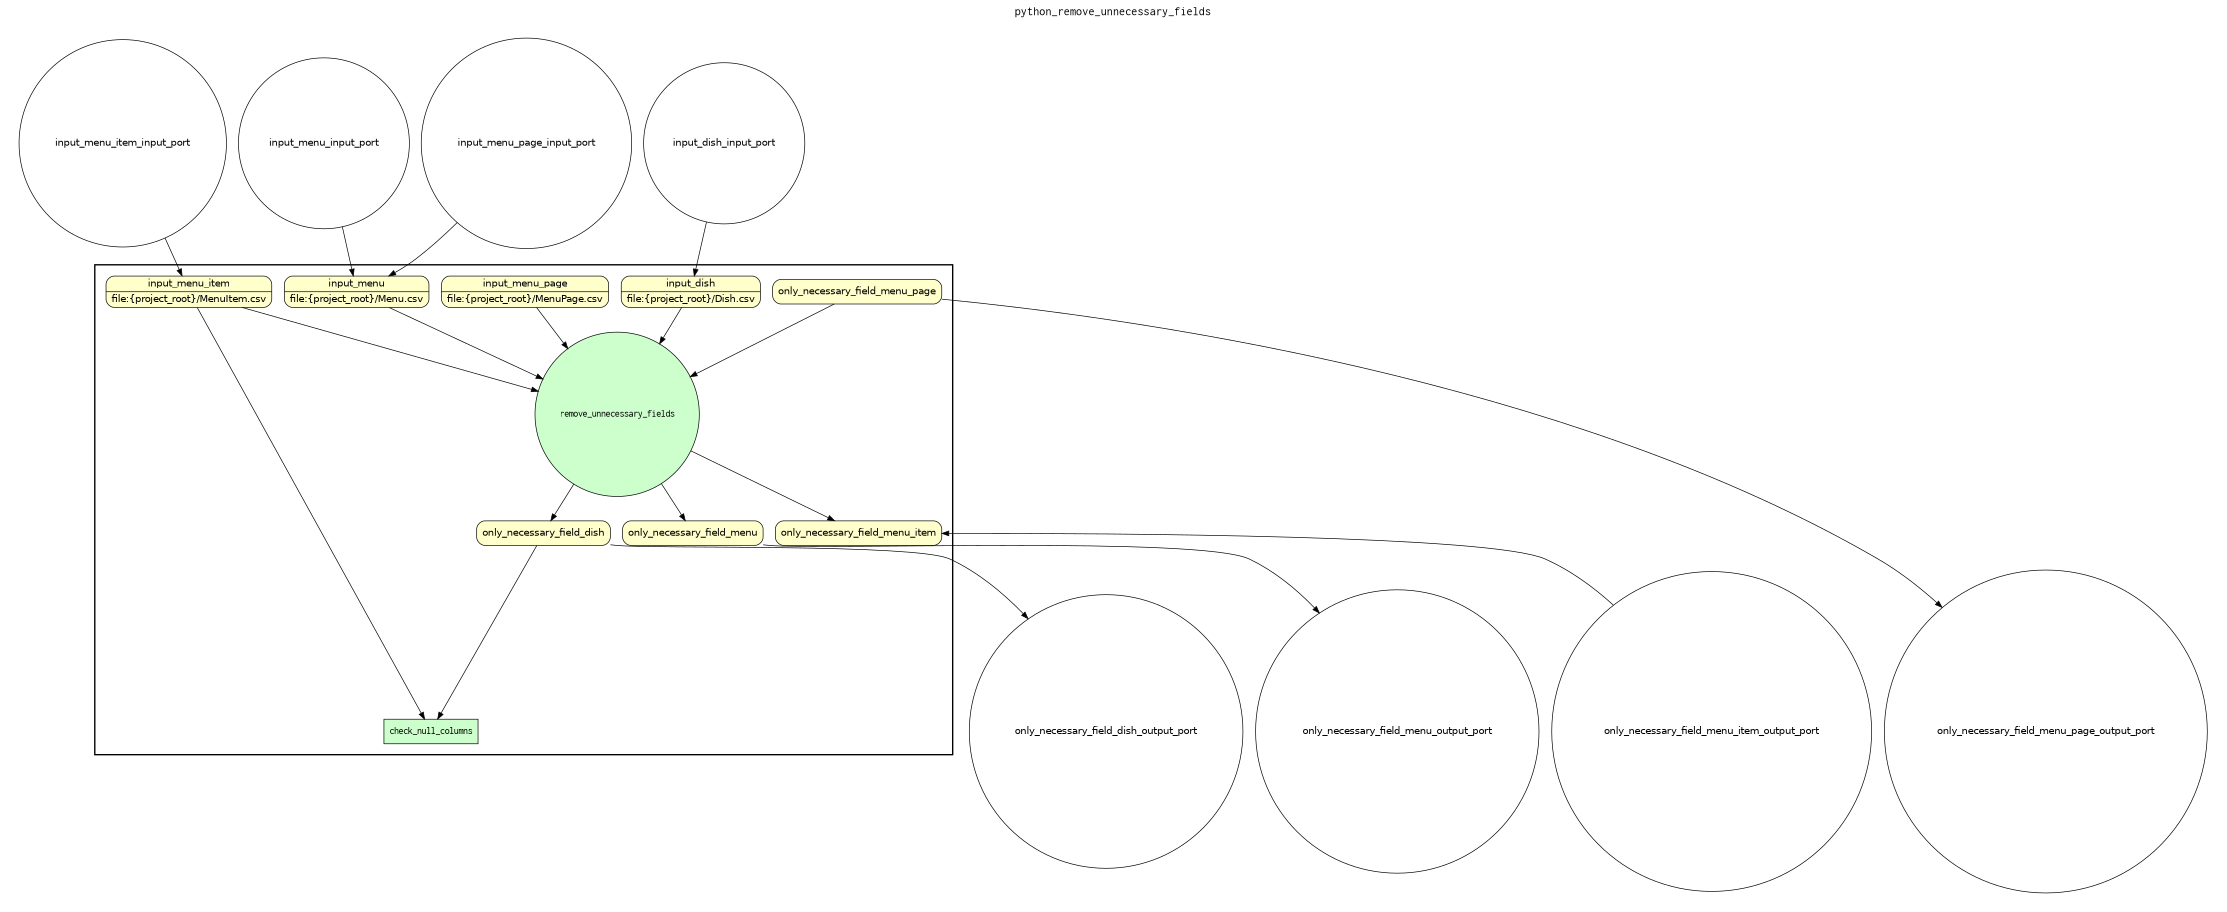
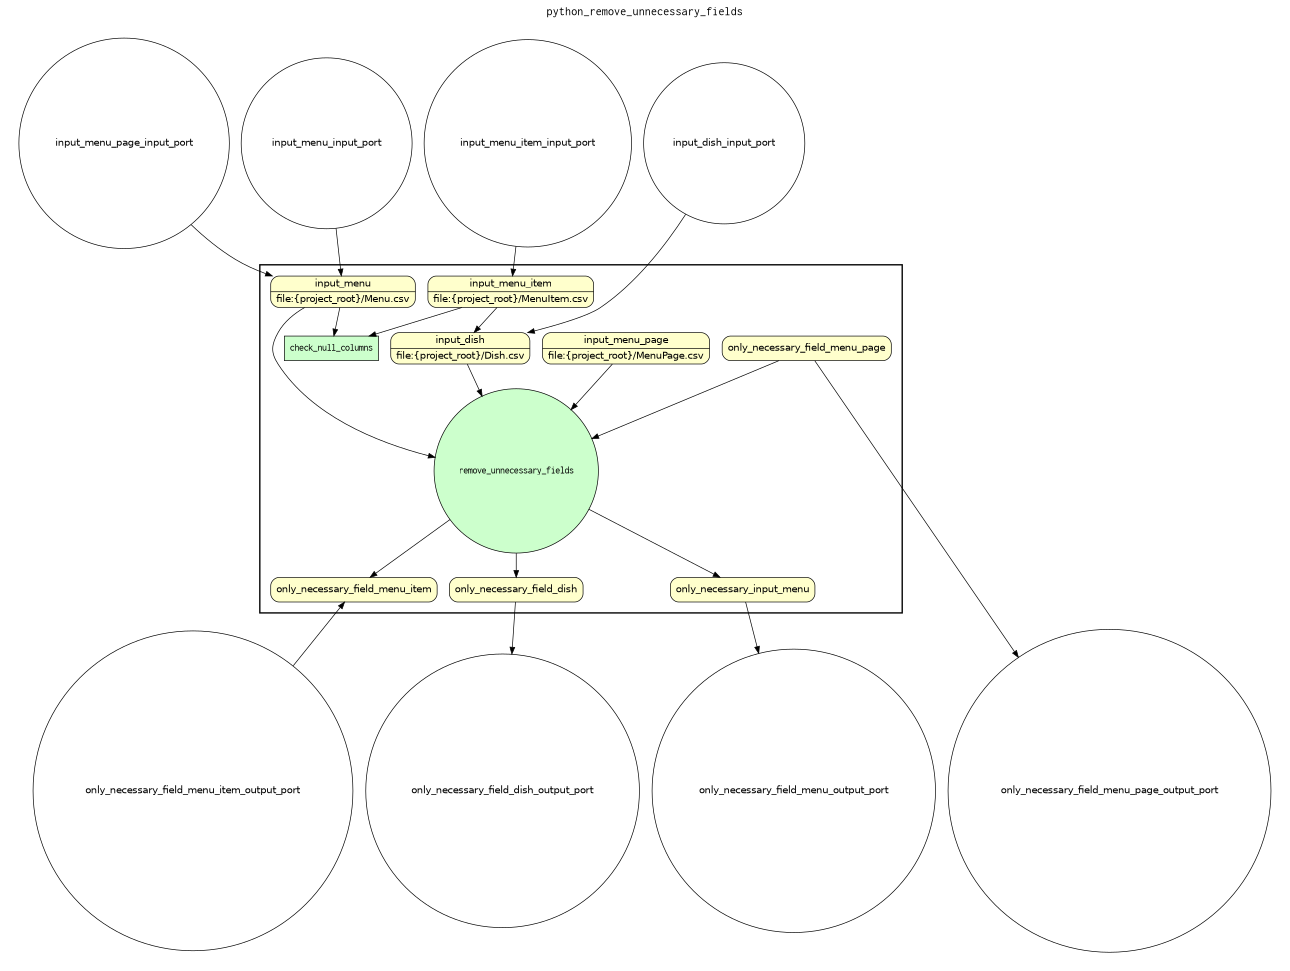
edge "input_menu_item" -> "remove_unnecessary_fields": now "input_menu_item" -> "input_dish"
node "only_necessary_field_menu": label "only_necessary_field_menu" -> "only_necessary_input_menu"
edge "only_necessary_field_dish" -> "check_null_columns": now "input_menu" -> "check_null_columns"
